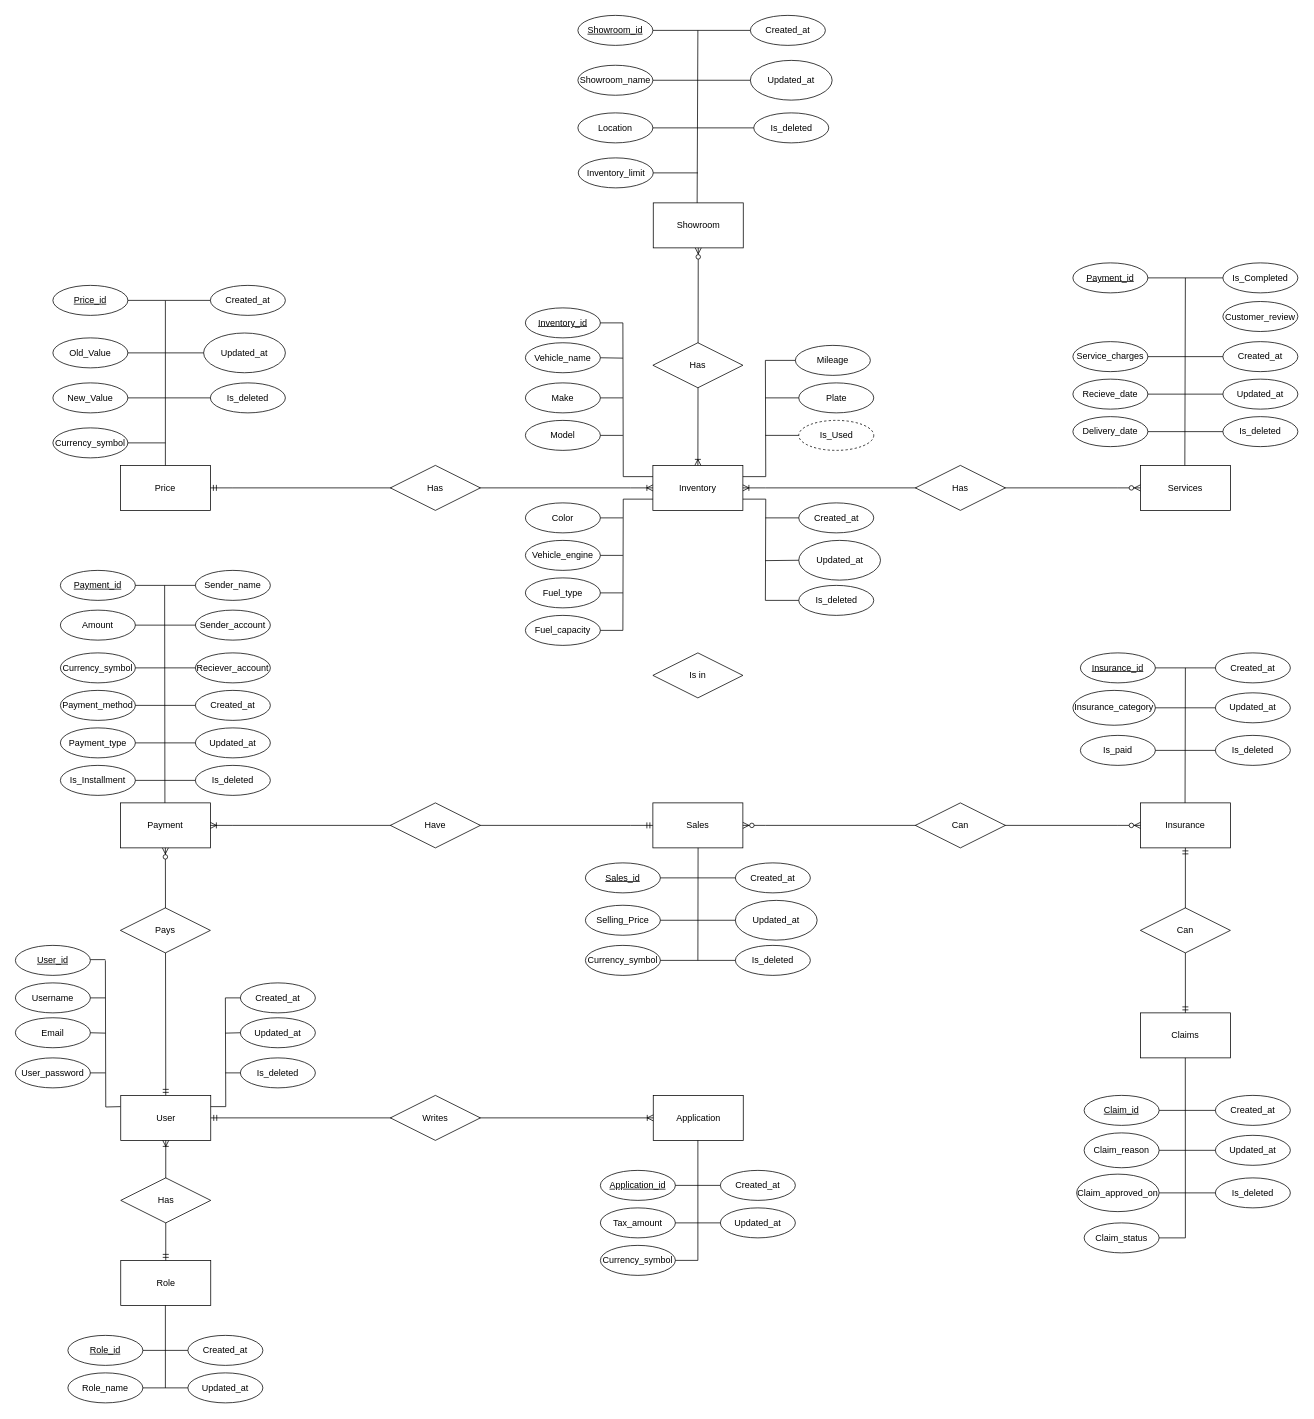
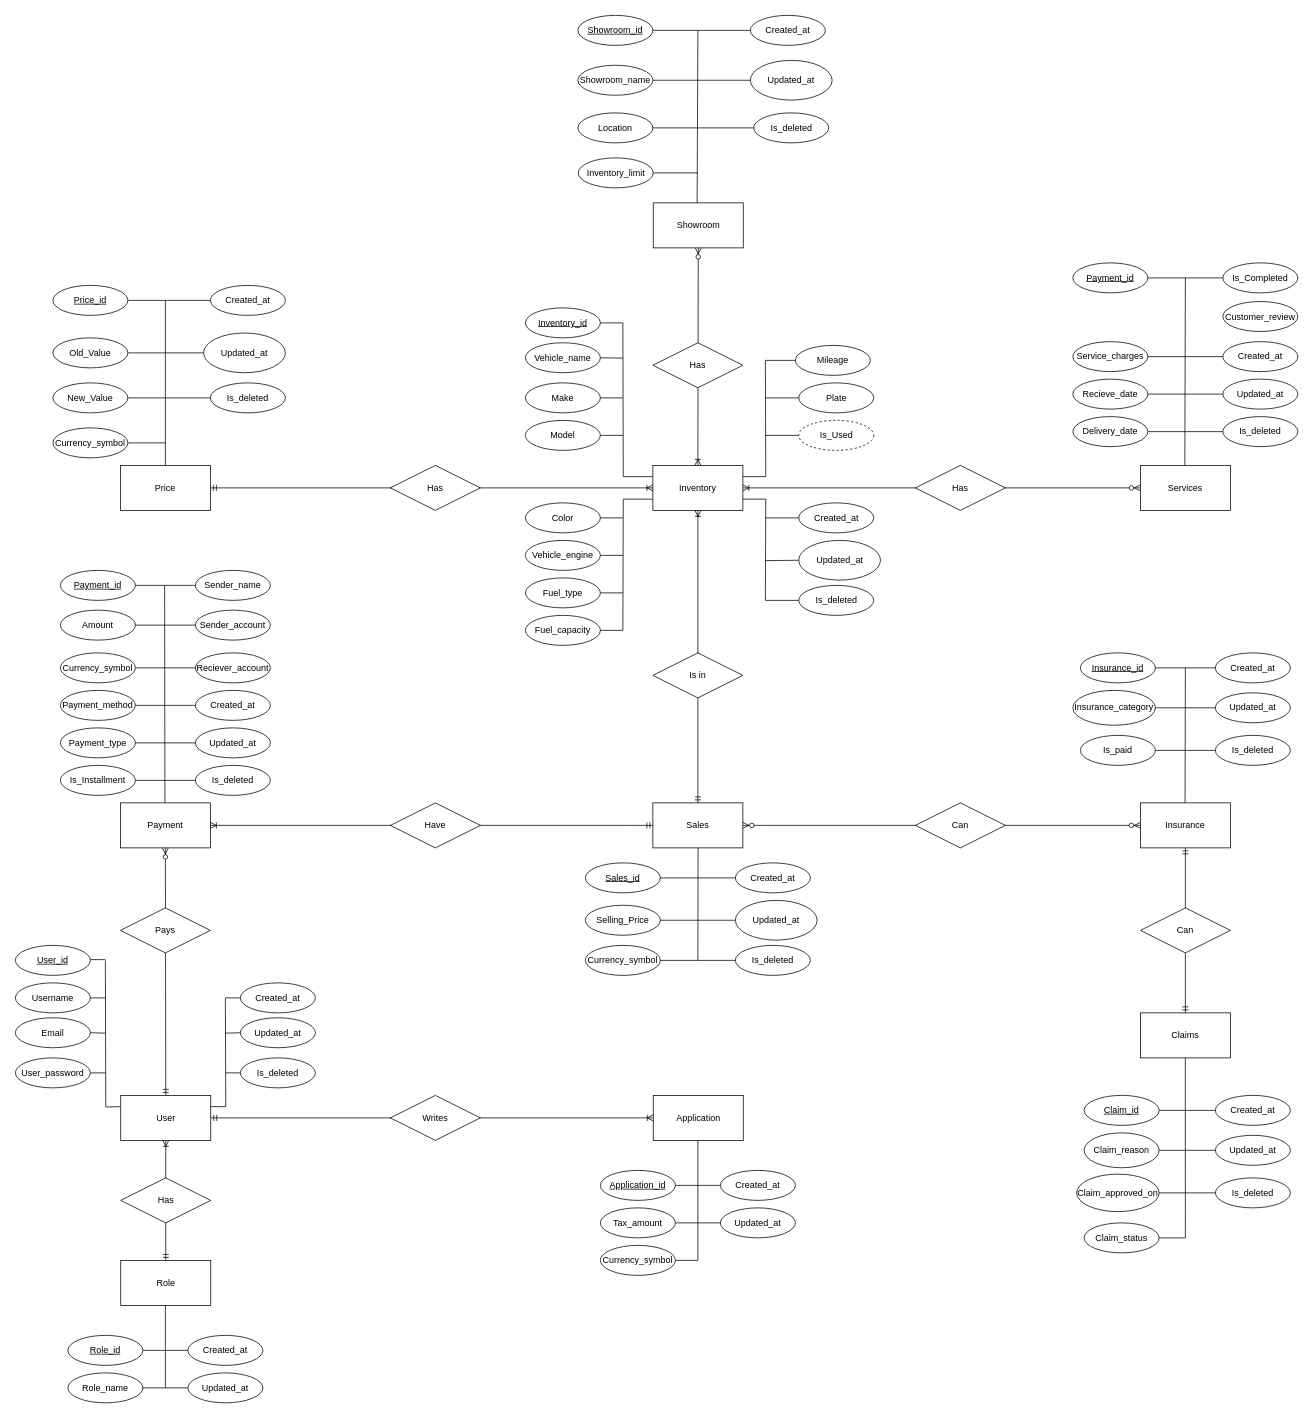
edge "Inventory" -- "Sales": added
